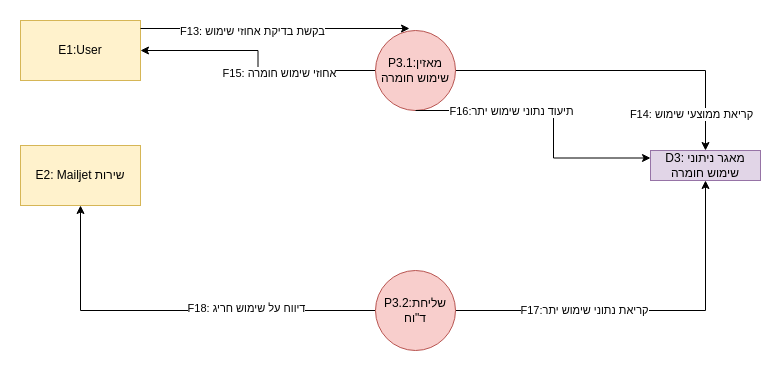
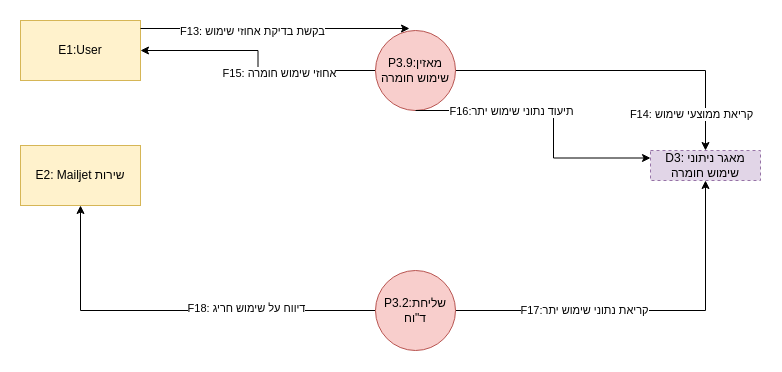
node "P3.1:מאזין שימוש חומרה": label "P3.1:מאזין שימוש חומרה" -> "P3.9:מאזין שימוש חומרה"
node "D3: מאגר ניתוני שימוש חומרה": style solid -> dashed
